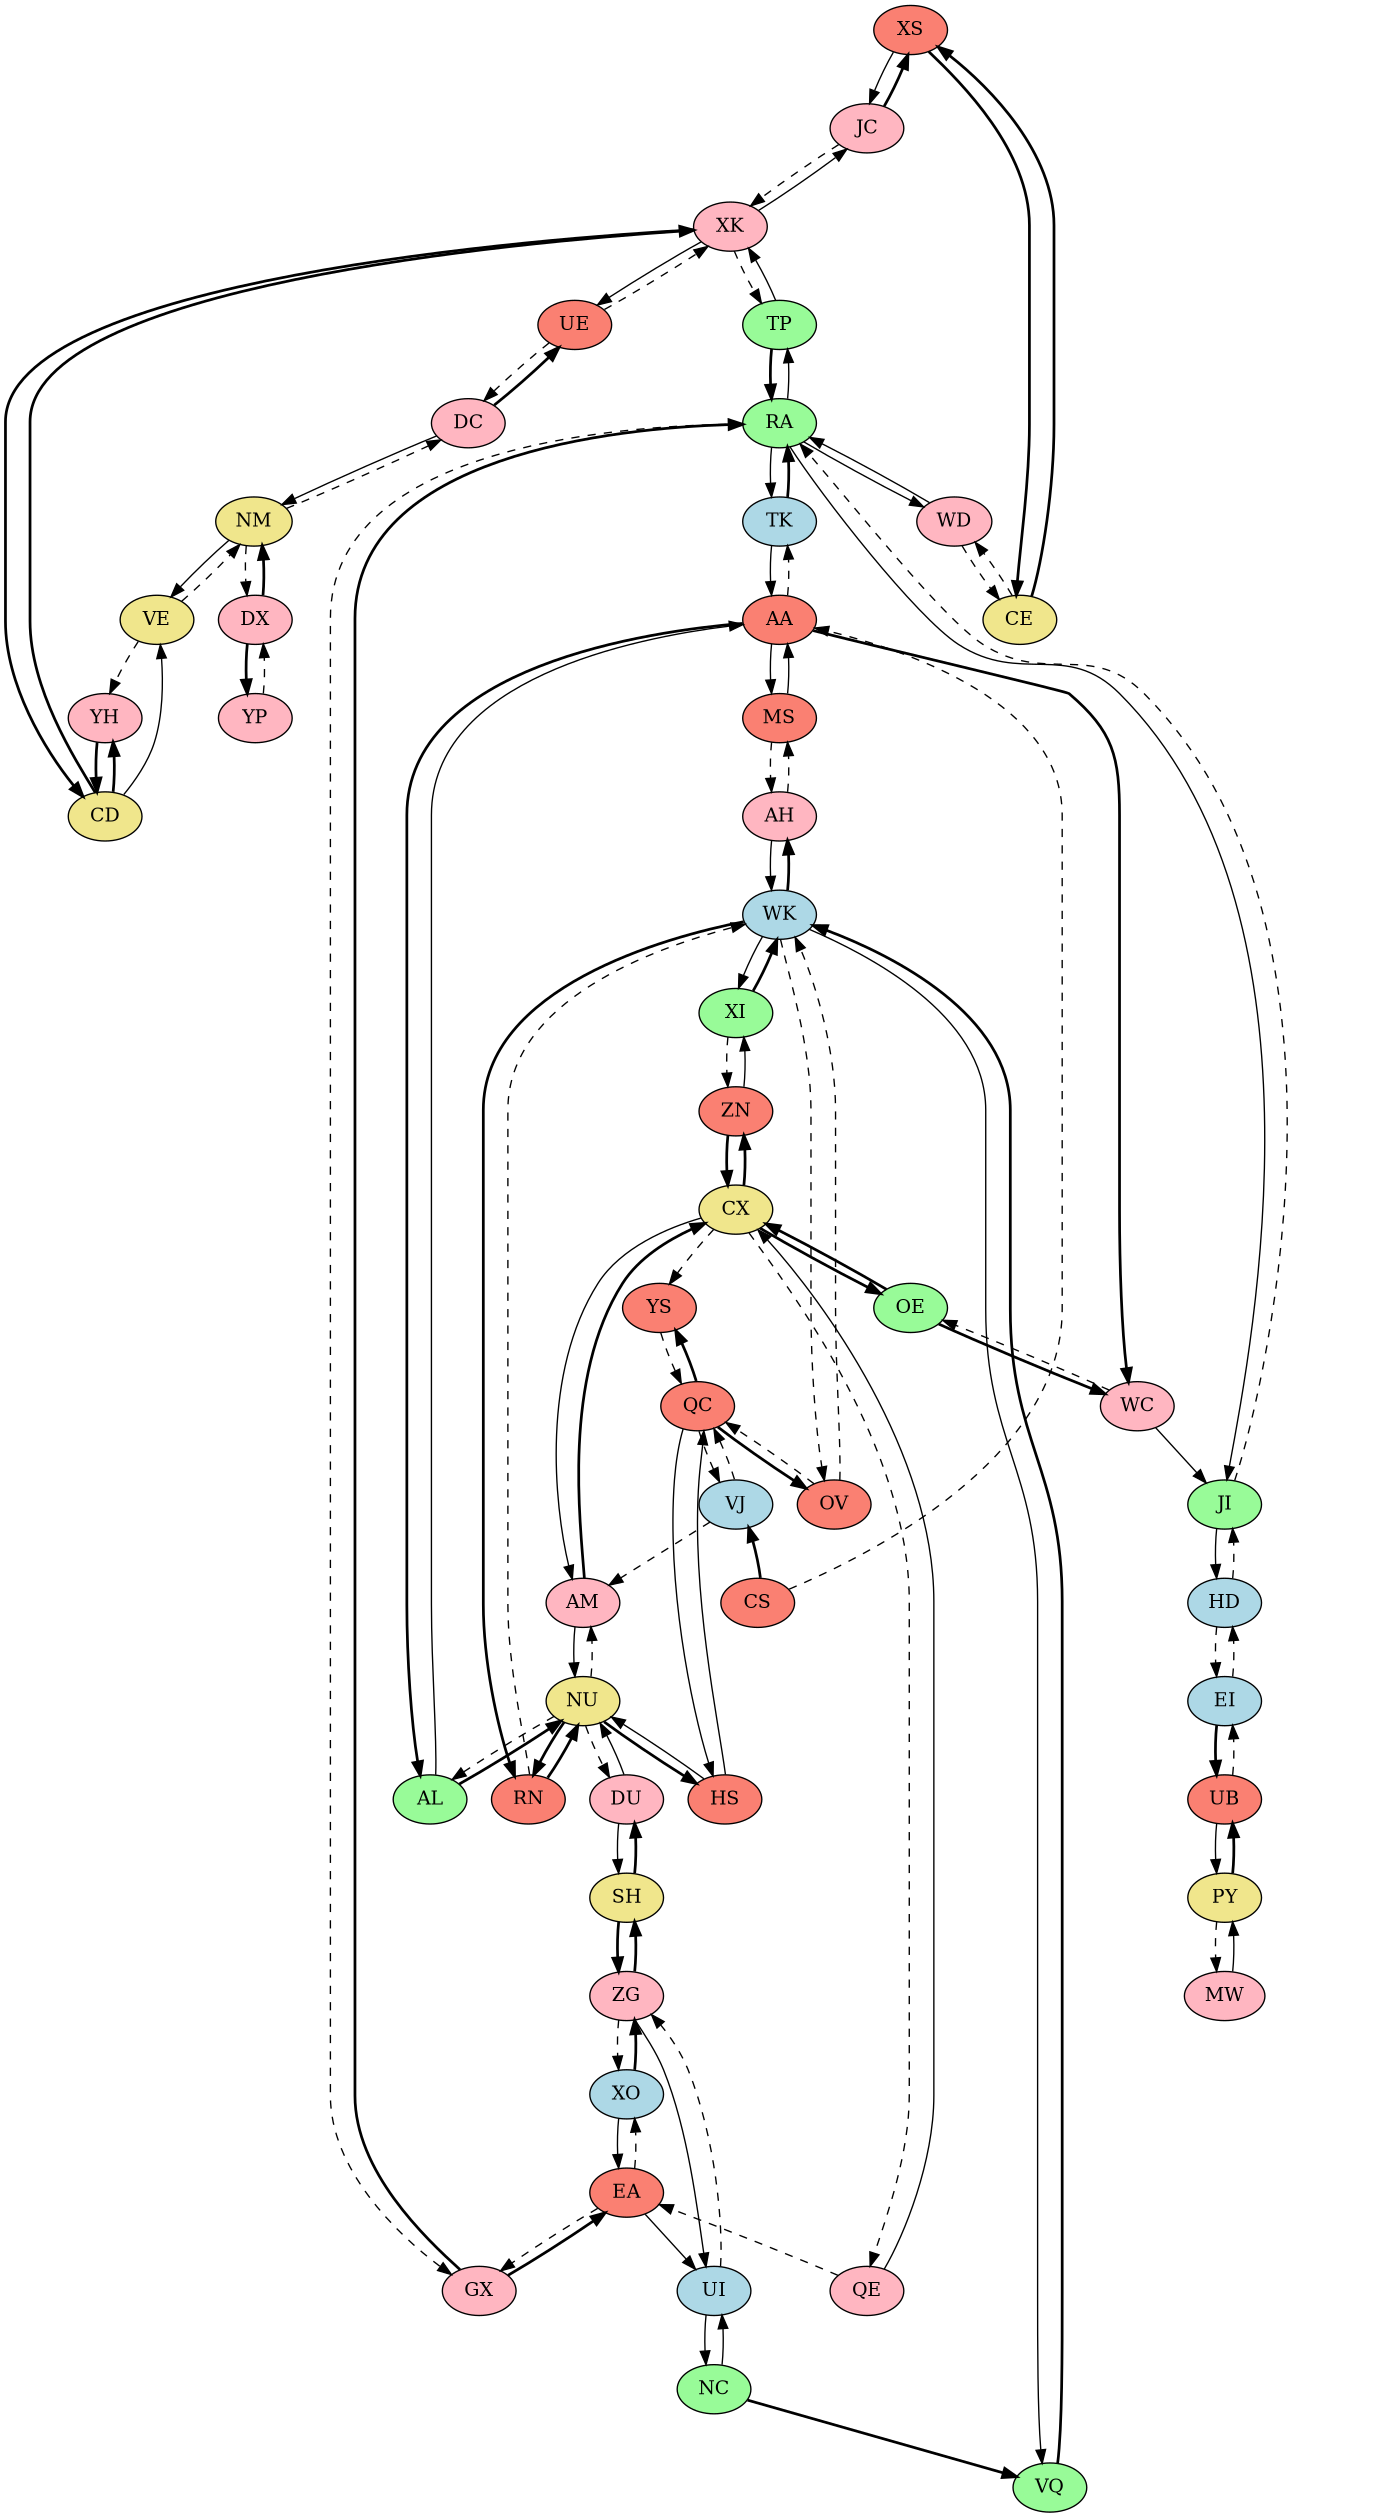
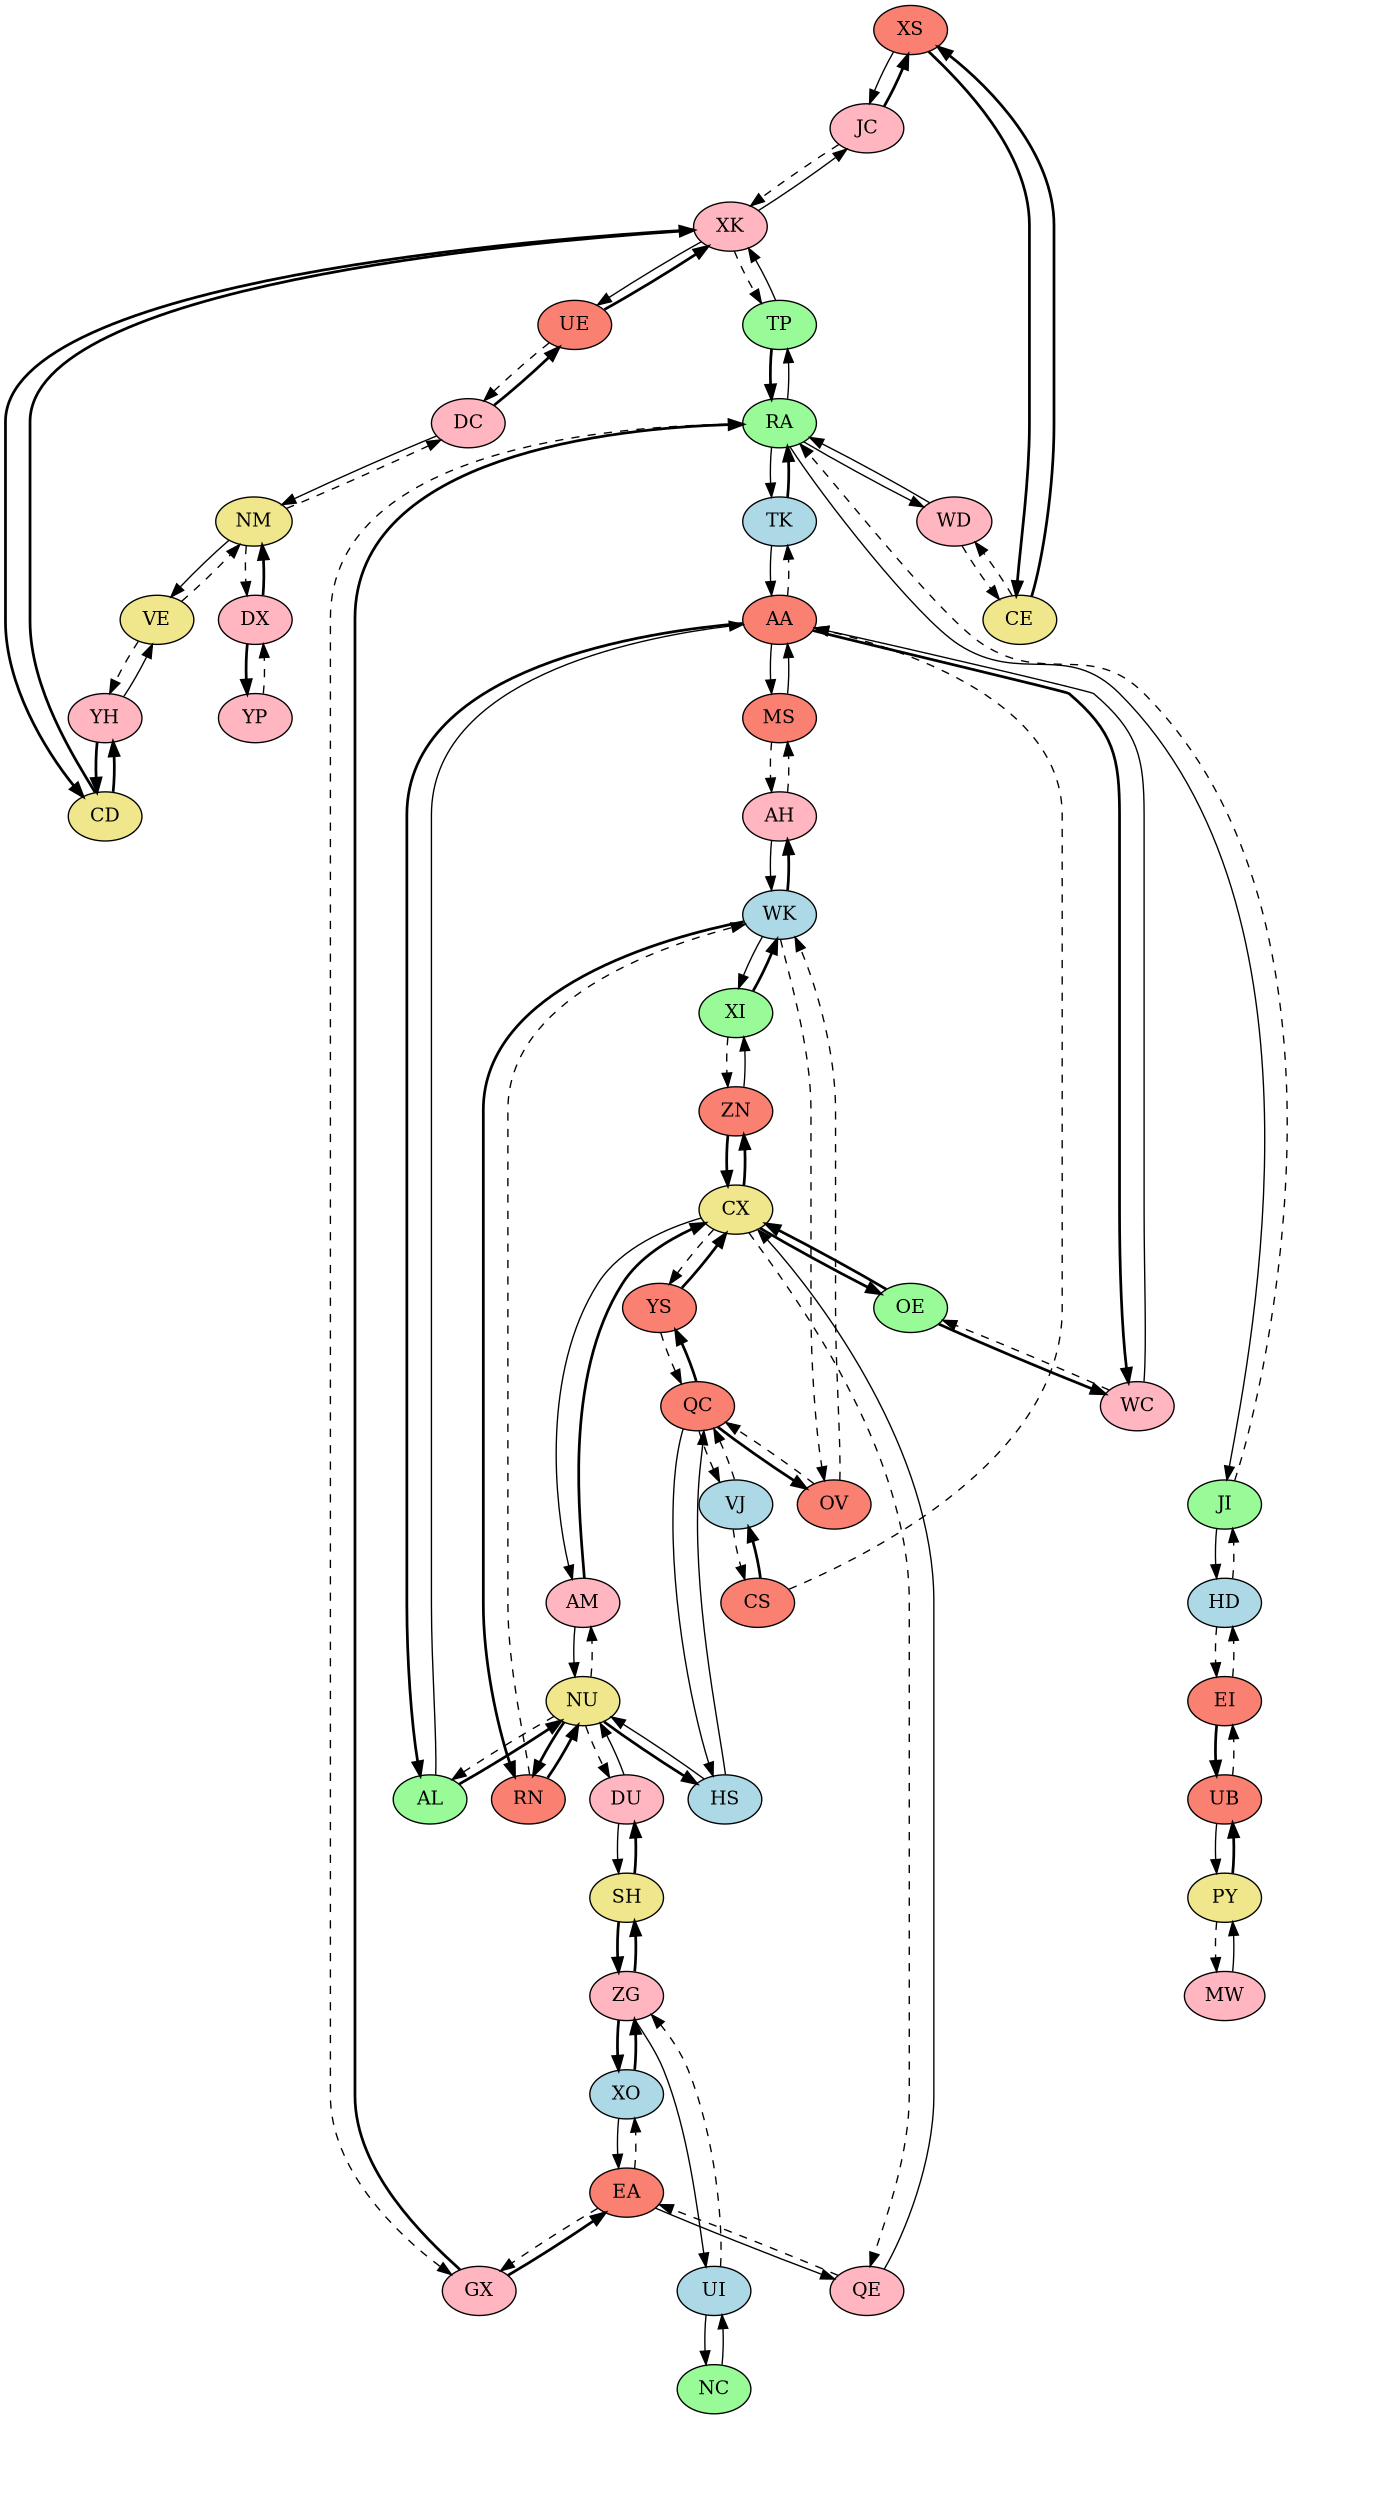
edge "UE" -> "XK": style dashed -> bold
edge "CD" -> "VE": now "YH" -> "VE"
edge "YS" -> "CX": added
edge "WC" -> "JI": now "WC" -> "AA"
edge "VJ" -> "AM": now "VJ" -> "CS"
node "EI": fillcolor lightblue -> salmon
node "HS": fillcolor salmon -> lightblue
edge "ZG" -> "XO": style dashed -> bold
edge "EA" -> "UI": now "EA" -> "QE"
node "VQ": removed
